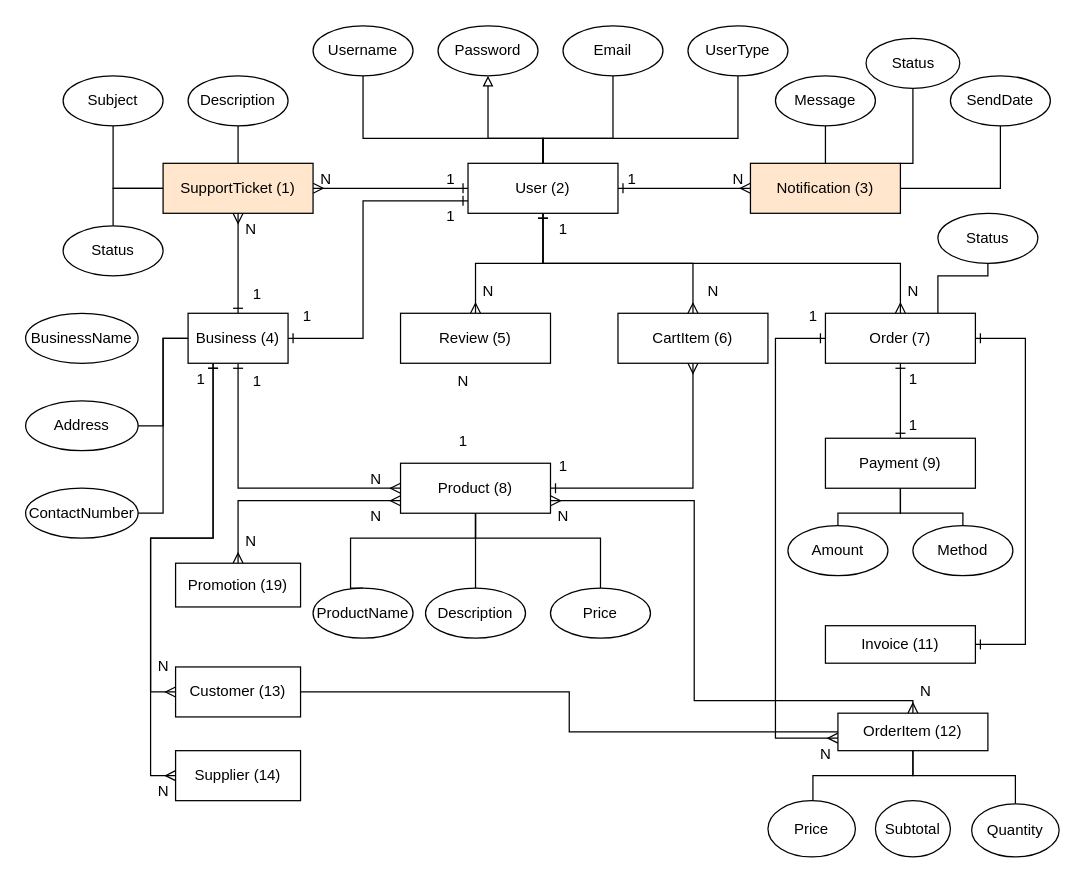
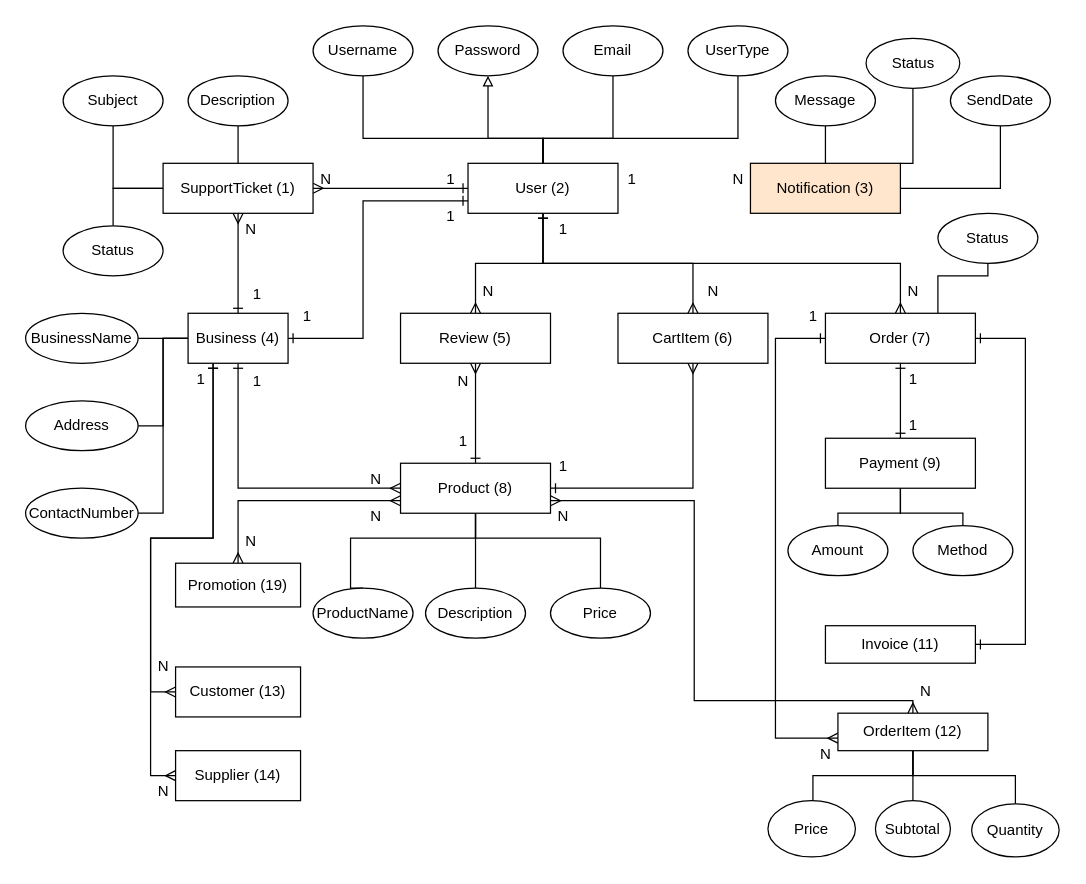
node "SupportTicket (1)": fillcolor #ffe6cc -> #ffffff
edge "User (2)" -- "Notification (3)": removed
edge "BusinessName" -- "Business (4)": added
edge "Review (5)" -- "Product (8)": added
edge "Customer (13)" -- "OrderItem (12)": now "Subtotal" -- "OrderItem (12)"
